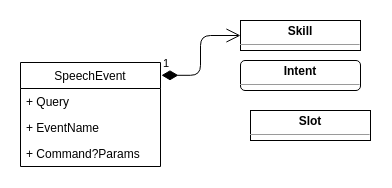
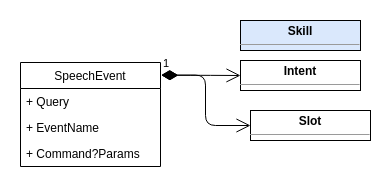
node "Skill": fillcolor #ffffff -> #dae8fc
edge "Skill" -- "SpeechEvent": now "Intent" -- "SpeechEvent"
node "Intent": shape rounded rectangle -> rectangle
edge "SpeechEvent" -- "Slot": added, label "1"
